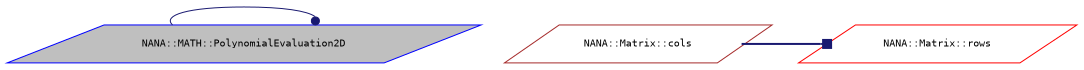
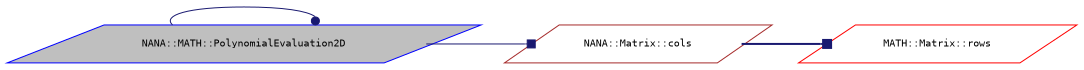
edge "NANA::MATH::PolynomialEvaluation2D" -> "NANA::Matrix::cols": added
node "NANA::Matrix::rows": label "NANA::Matrix::rows" -> "MATH::Matrix::rows"
